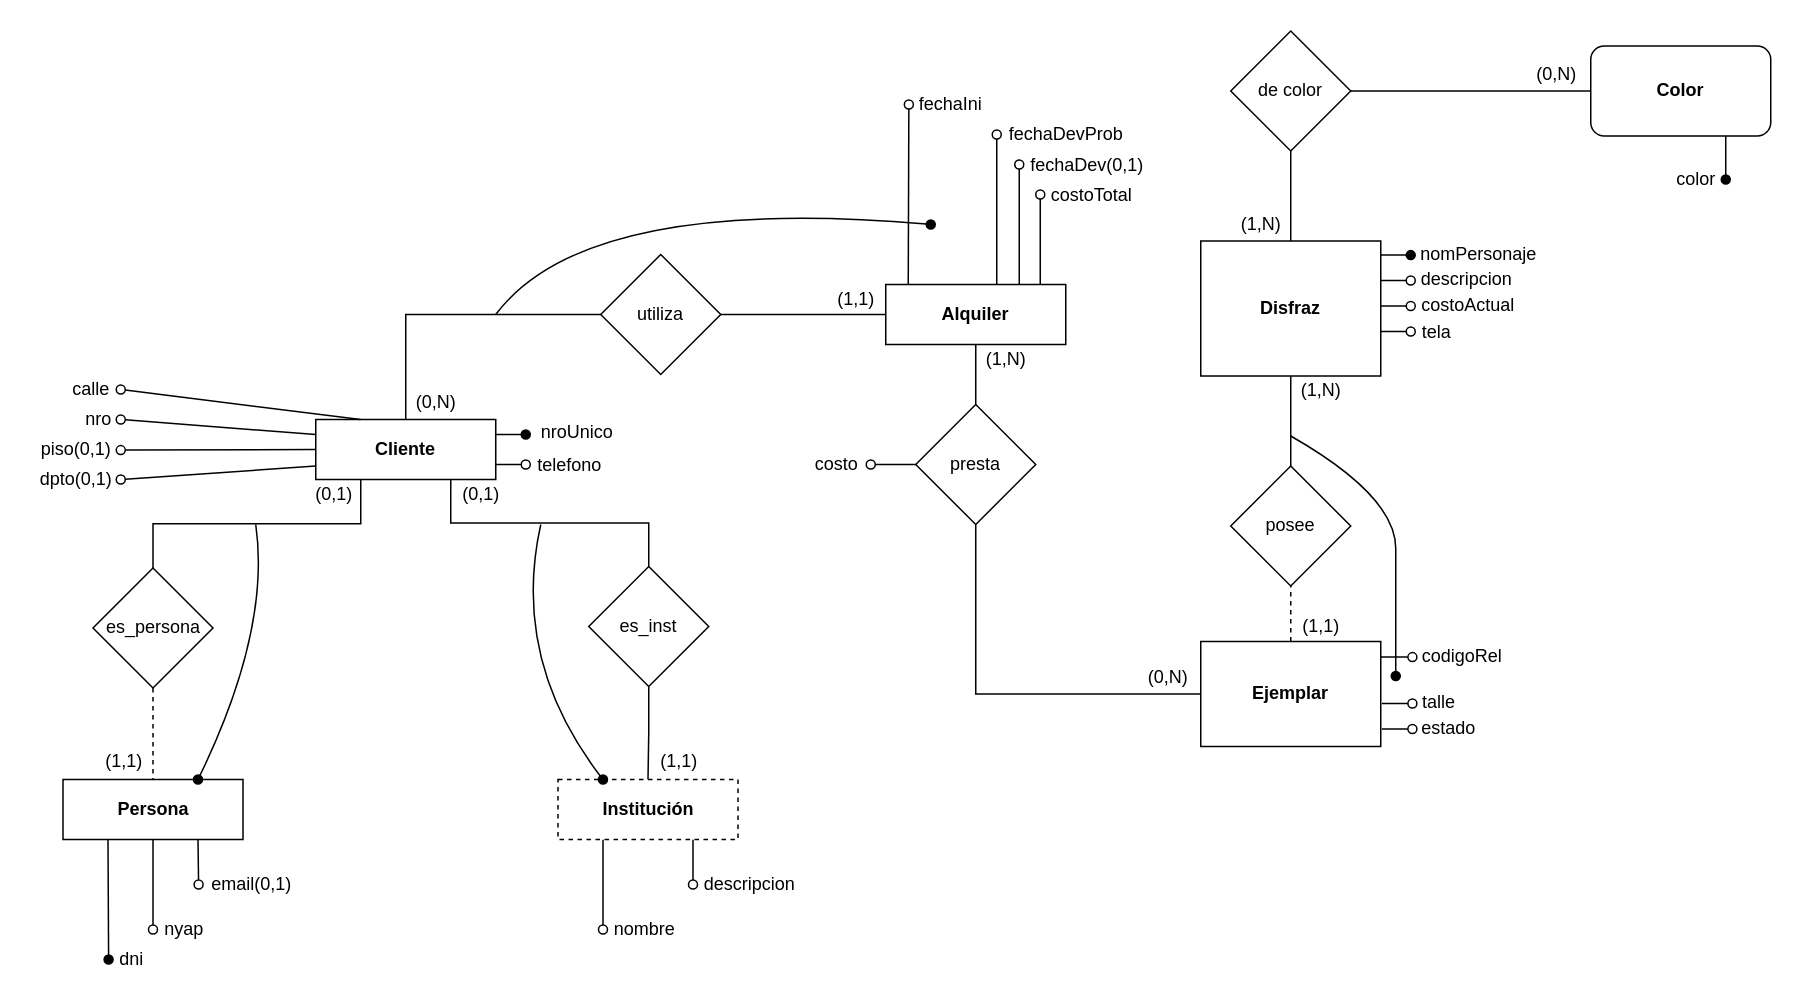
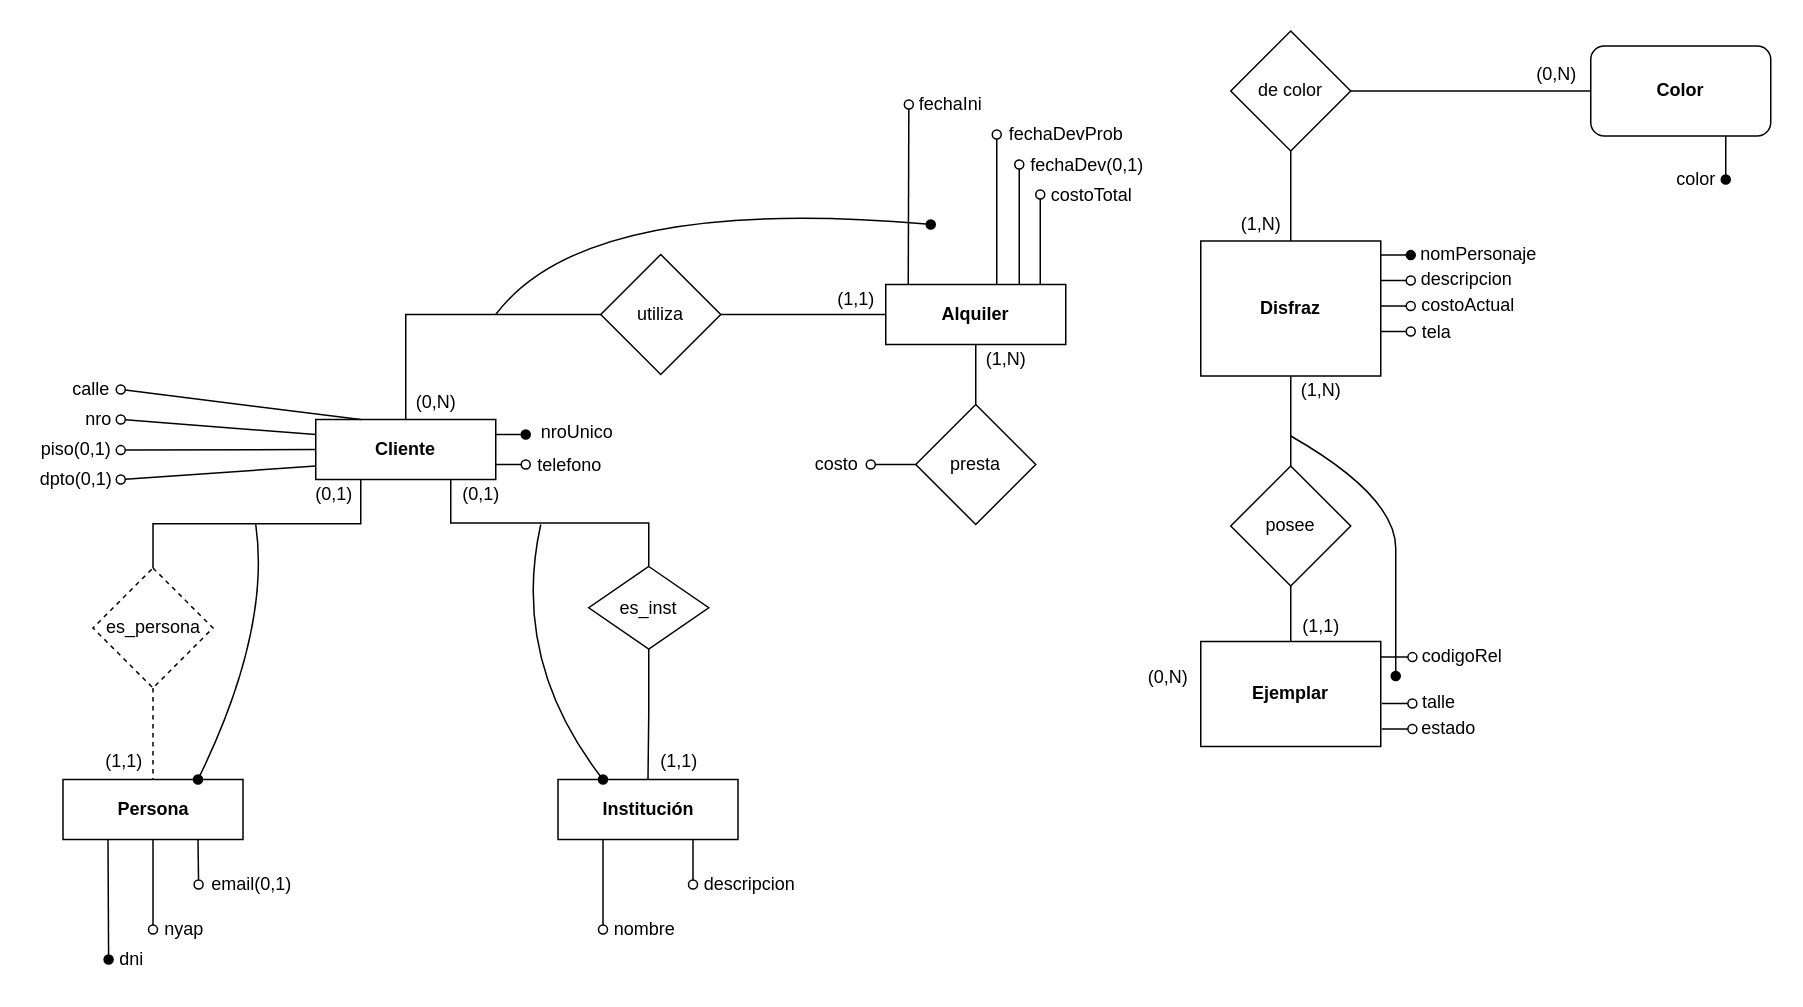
edge "posee" -- "Ejemplar": style dashed -> solid
node "es_inst": size 120x120 -> 120x83
node "es_persona": style solid -> dashed
edge "presta" -- "Ejemplar": removed
node "Institución": style dashed -> solid
